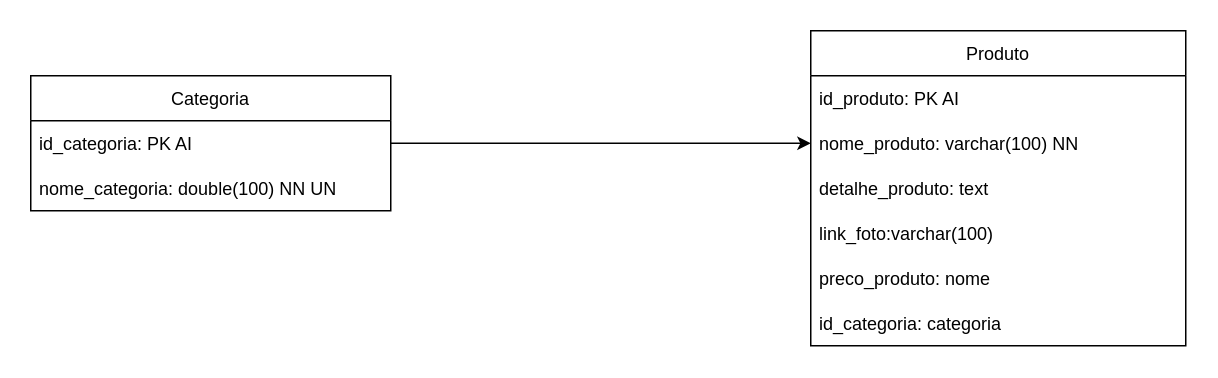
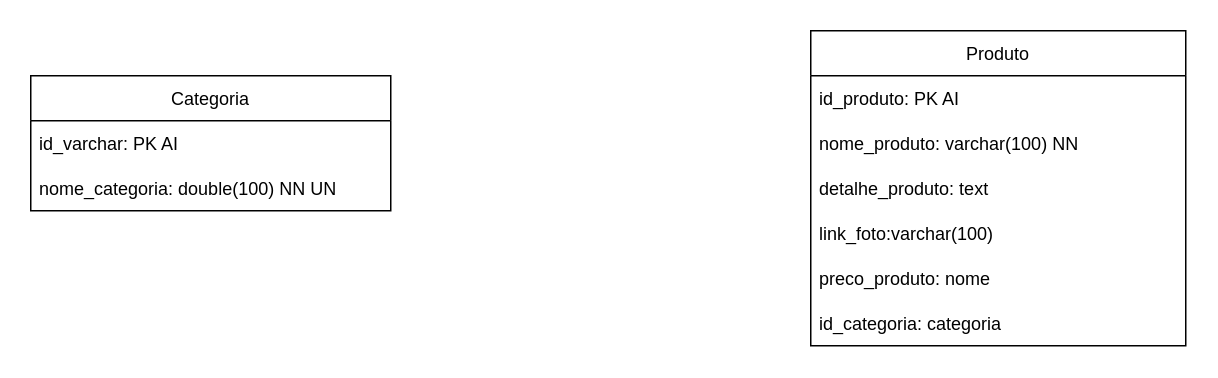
edge "Categoria" -> "nome_produto: varchar(100) NN": removed
node "id_categoria: PK AI": label "id_categoria: PK AI" -> "id_varchar: PK AI"
